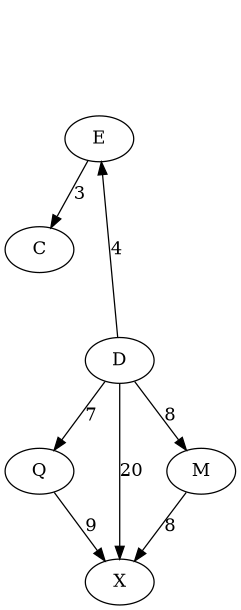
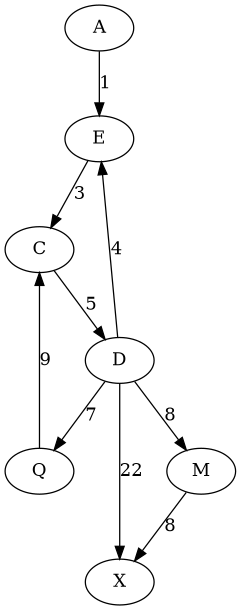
node "A": added
edge "C" -> "D": added, label "5"
edge "D" -> "X": label "20" -> "22"
edge "Q" -> "X": now "Q" -> "C"
